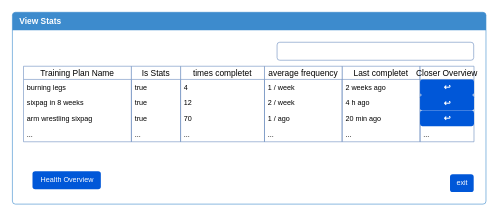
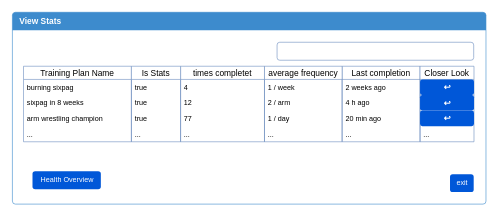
node "Last completet": label "Last completet" -> "Last completion"
node "Closer Overview": label "Closer Overview" -> "Closer Look"
node "burning legs": label "burning legs" -> "burning sixpag"
node "2 / week": label "2 / week" -> "2 / arm"
node "arm wrestling sixpag": label "arm wrestling sixpag" -> "arm wrestling champion"
node "70": label "70" -> "77"
node "1 / ago": label "1 / ago" -> "1 / day"
